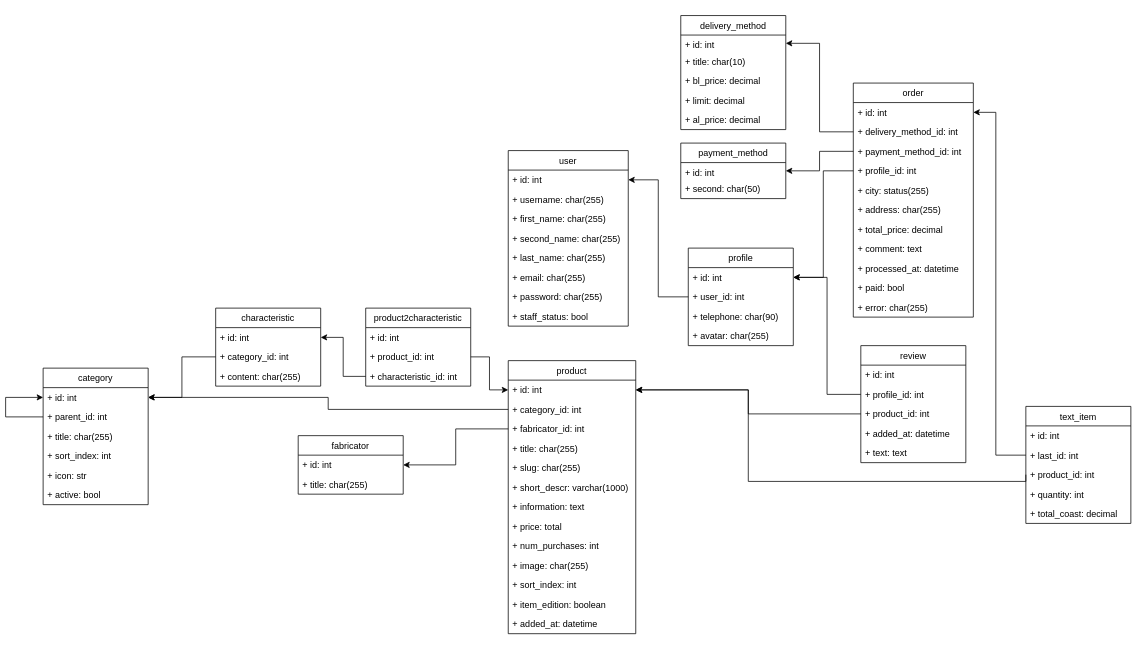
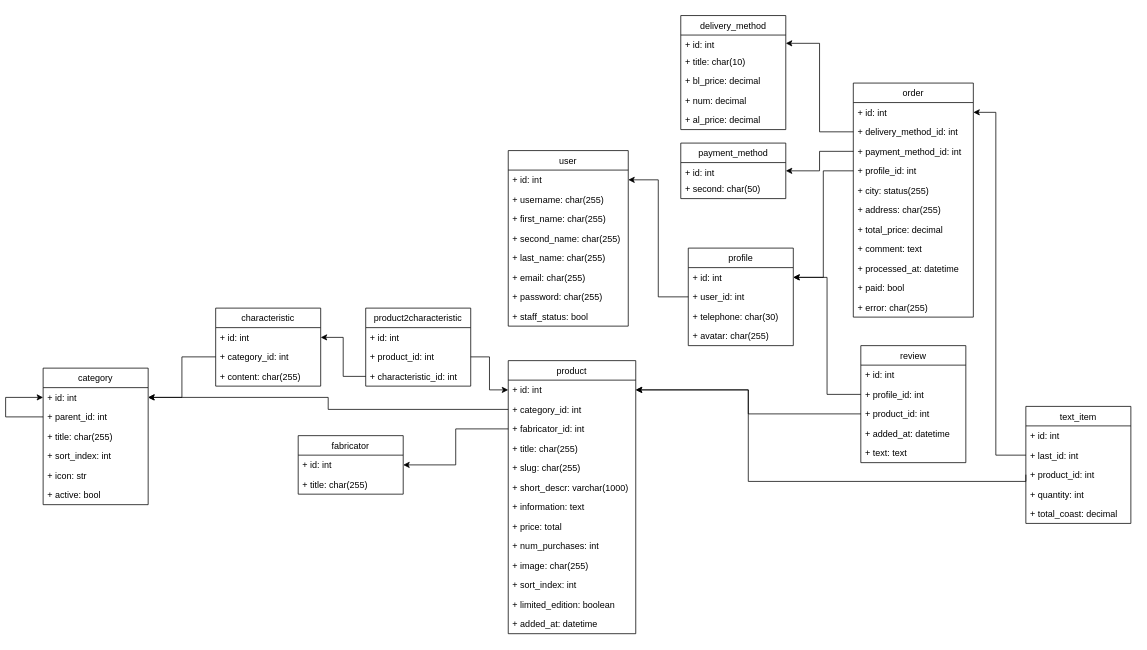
node "+ limit: decimal": label "+ limit: decimal" -> "+ num: decimal"
node "+ telephone: char(90)": label "+ telephone: char(90)" -> "+ telephone: char(30)"
node "+ item_edition: boolean": label "+ item_edition: boolean" -> "+ limited_edition: boolean"
